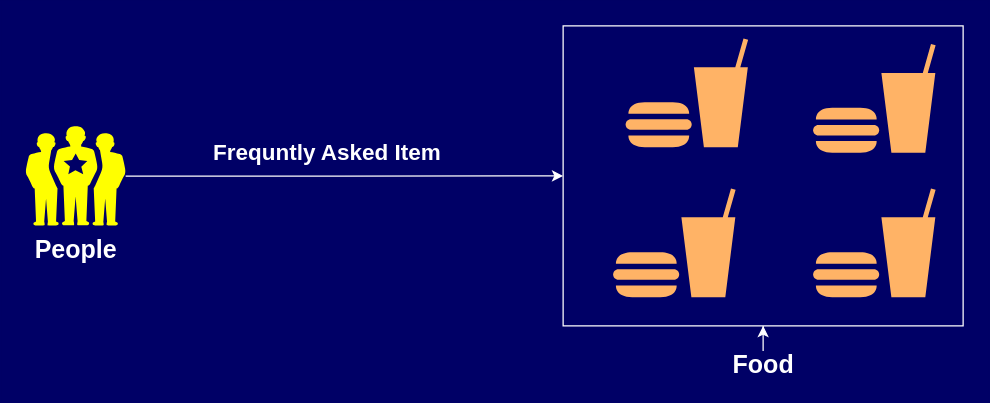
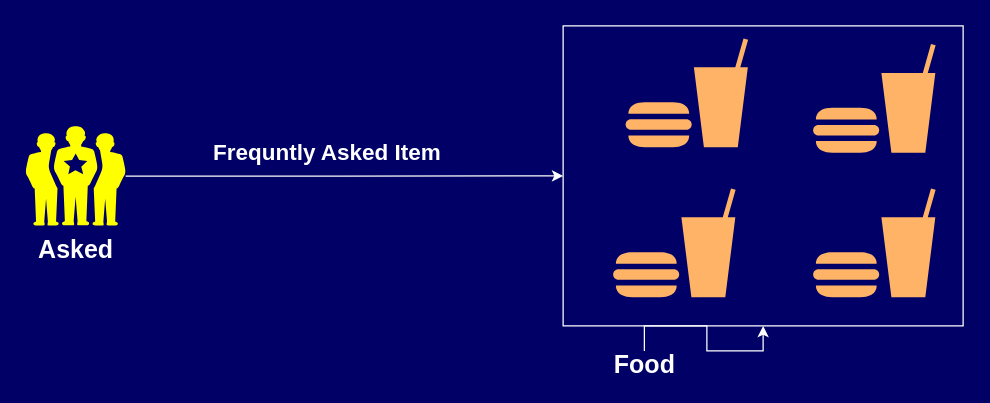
node "People": label "People" -> "Asked"
node "Food": moved (763, 363) -> (644, 363)
